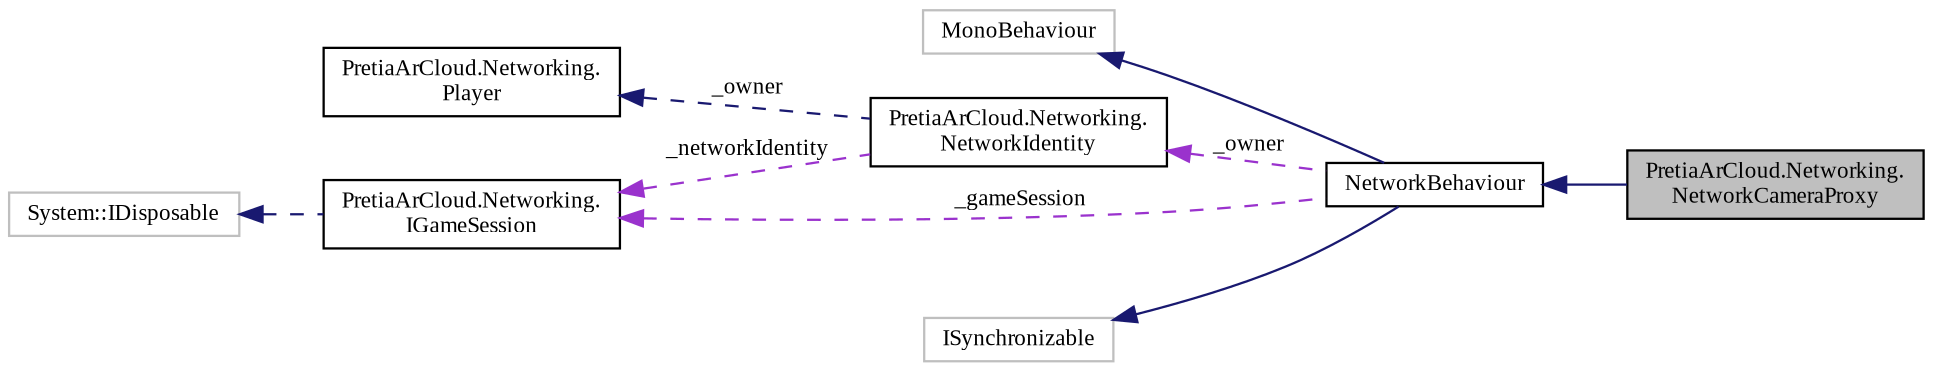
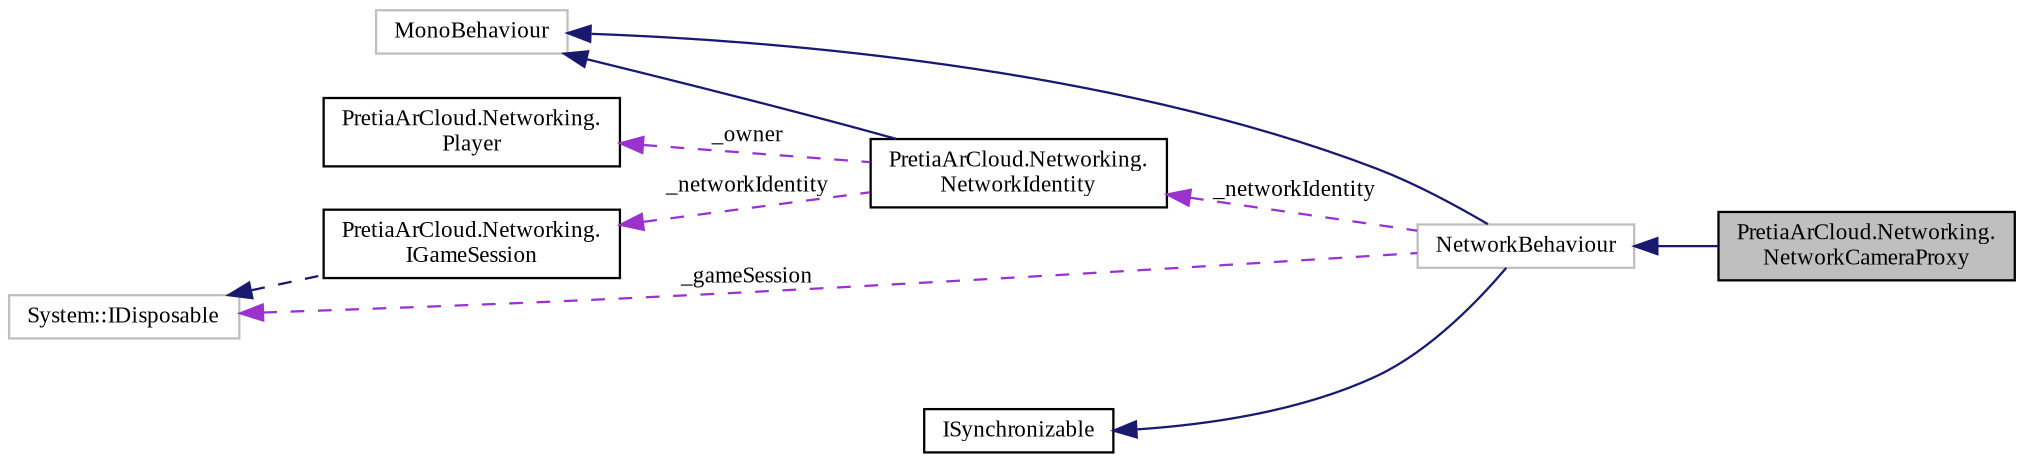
edge "PretiaArCloud.Networking. NetworkIdentity" -> "MonoBehaviour": added
edge "PretiaArCloud.Networking. NetworkIdentity" -> "PretiaArCloud.Networking. Player": color midnightblue -> darkorchid3
edge "NetworkBehaviour" -> "PretiaArCloud.Networking. NetworkIdentity": label " _owner" -> " _networkIdentity"
node "NetworkBehaviour": color black -> grey75
edge "NetworkBehaviour" -> "PretiaArCloud.Networking. IGameSession": now "NetworkBehaviour" -> "System::IDisposable"
node "ISynchronizable": color grey75 -> black
